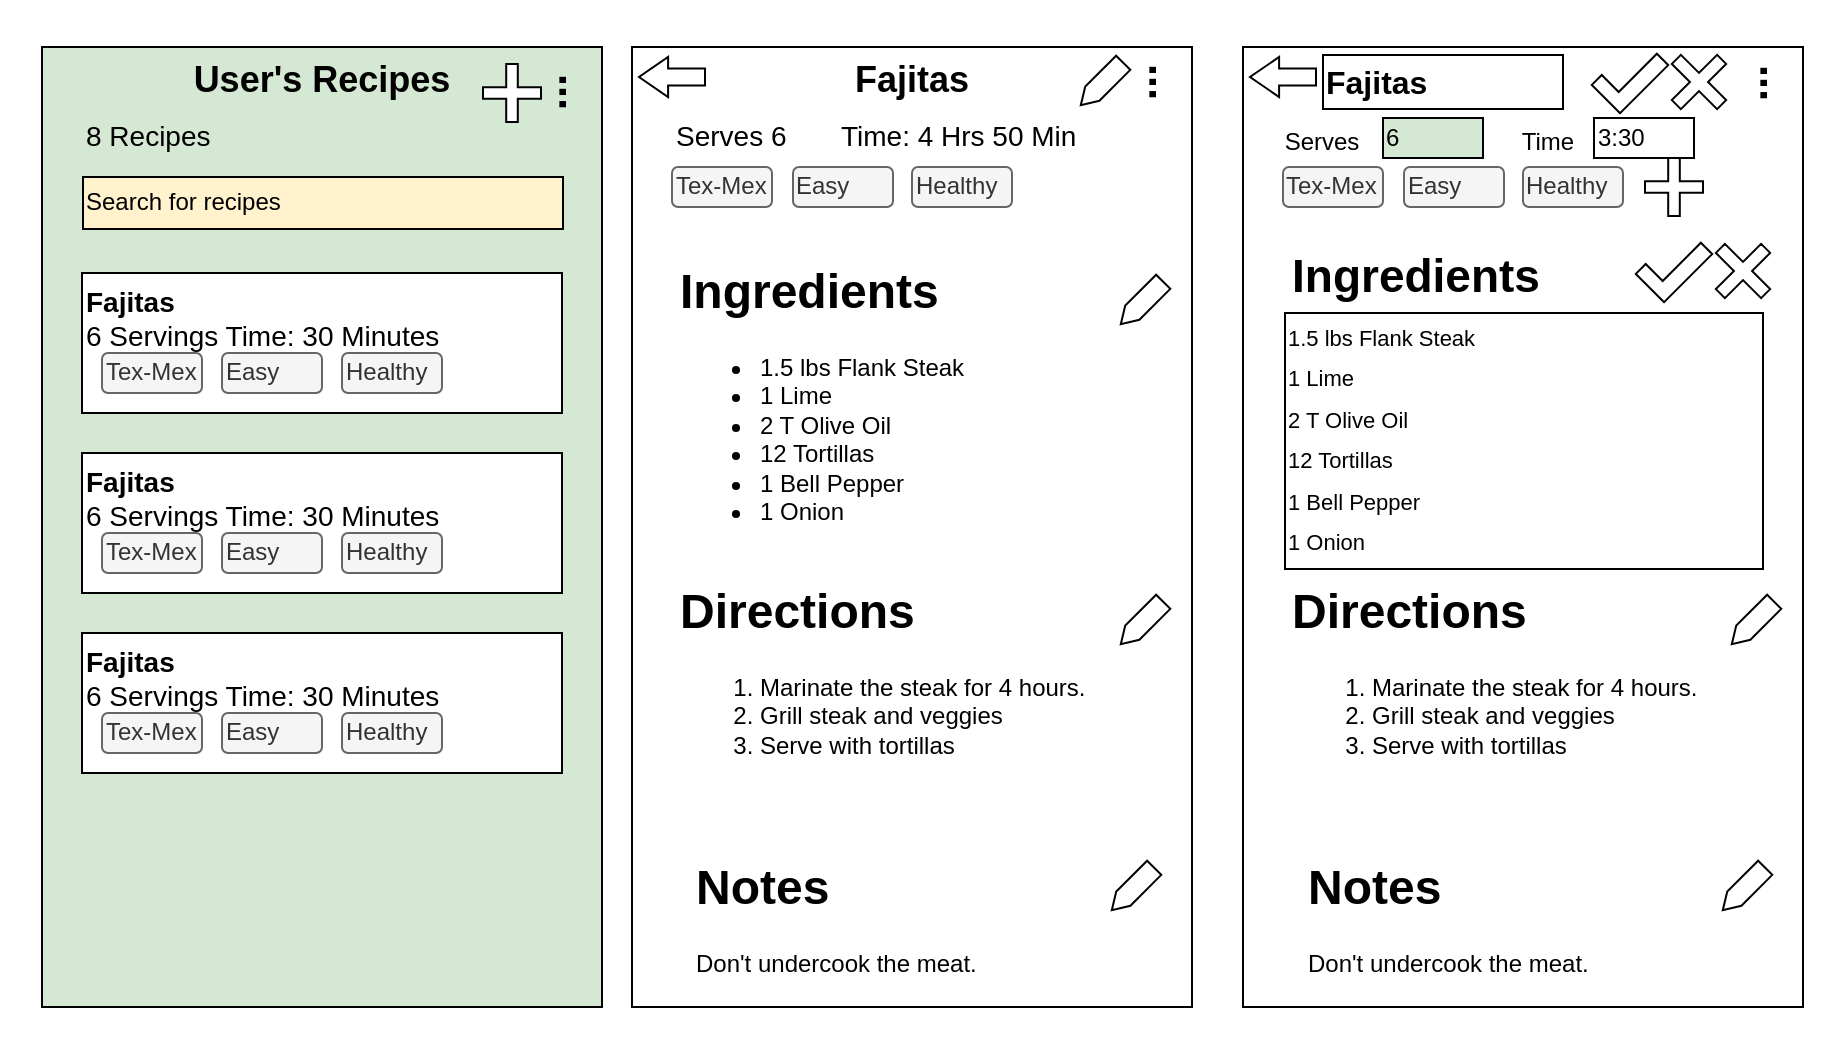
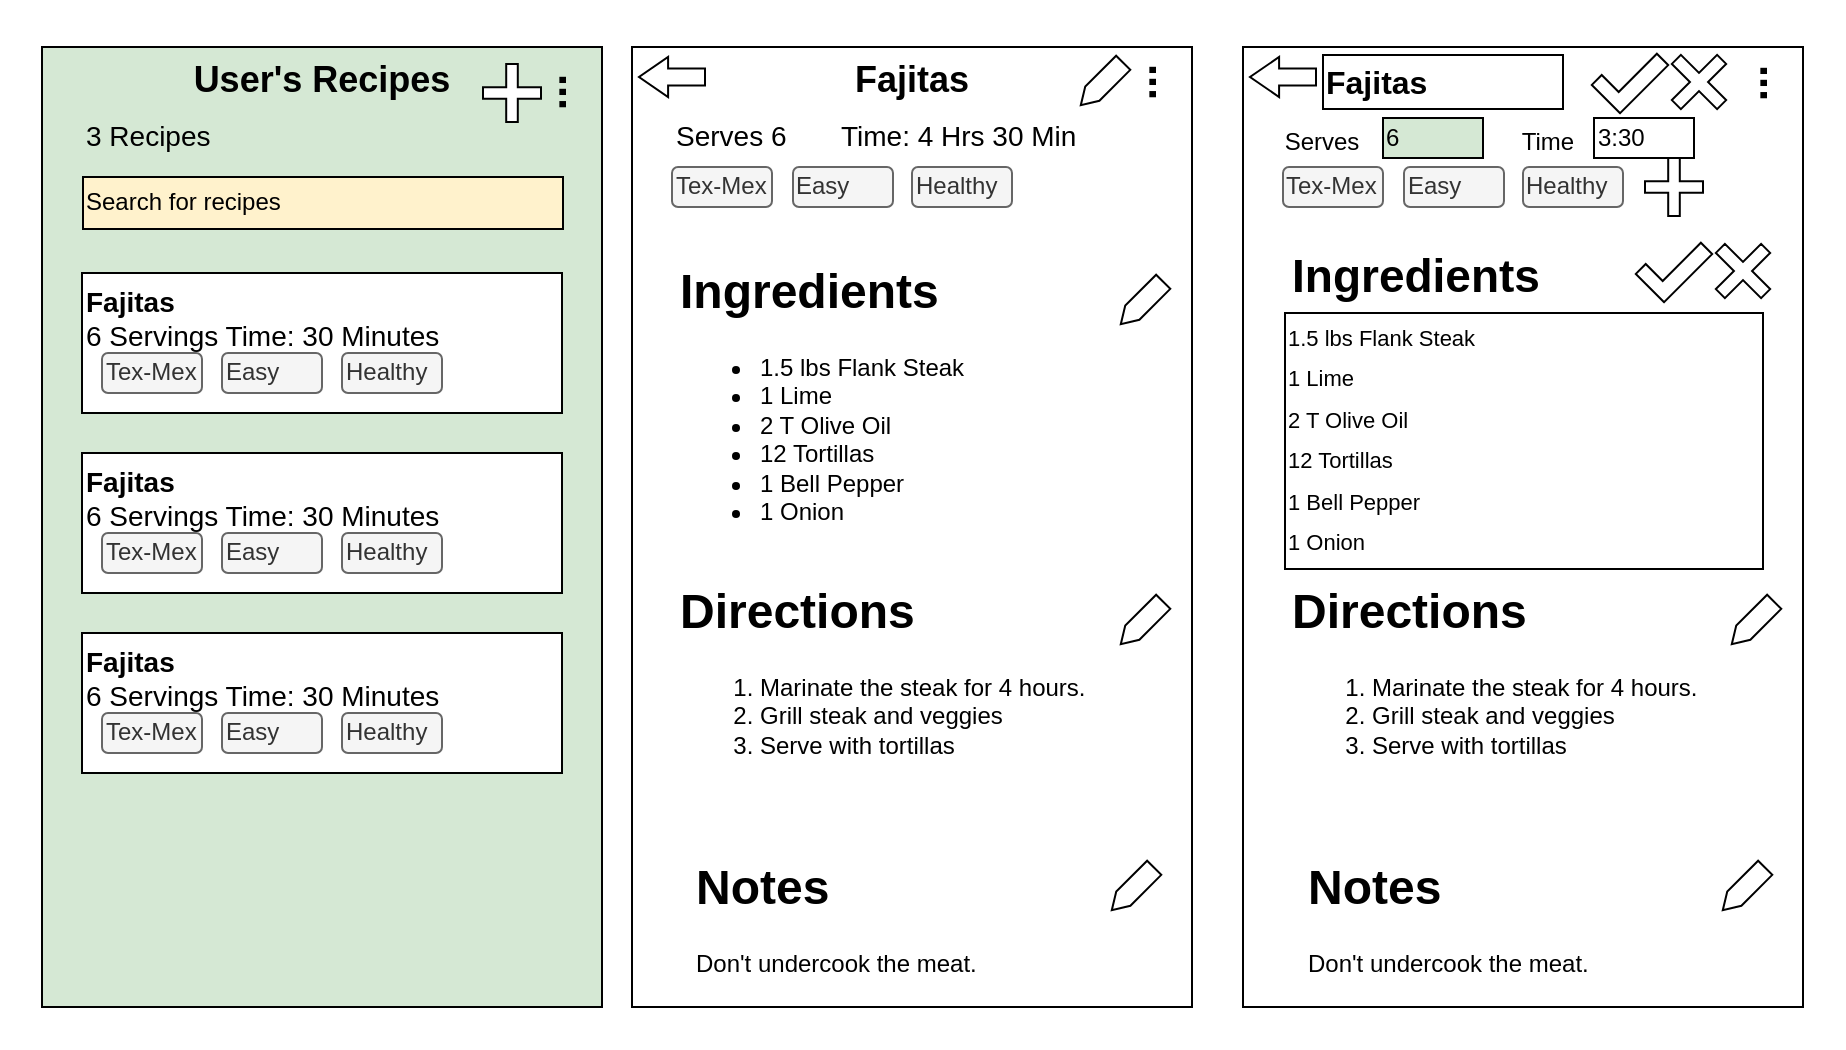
node "8 Recipes": label "8 Recipes" -> "3 Recipes"
node "Serves 6 Time: 4 Hrs 50 Min": label "Serves 6 Time: 4 Hrs 50 Min" -> "Serves 6 Time: 4 Hrs 30 Min"
